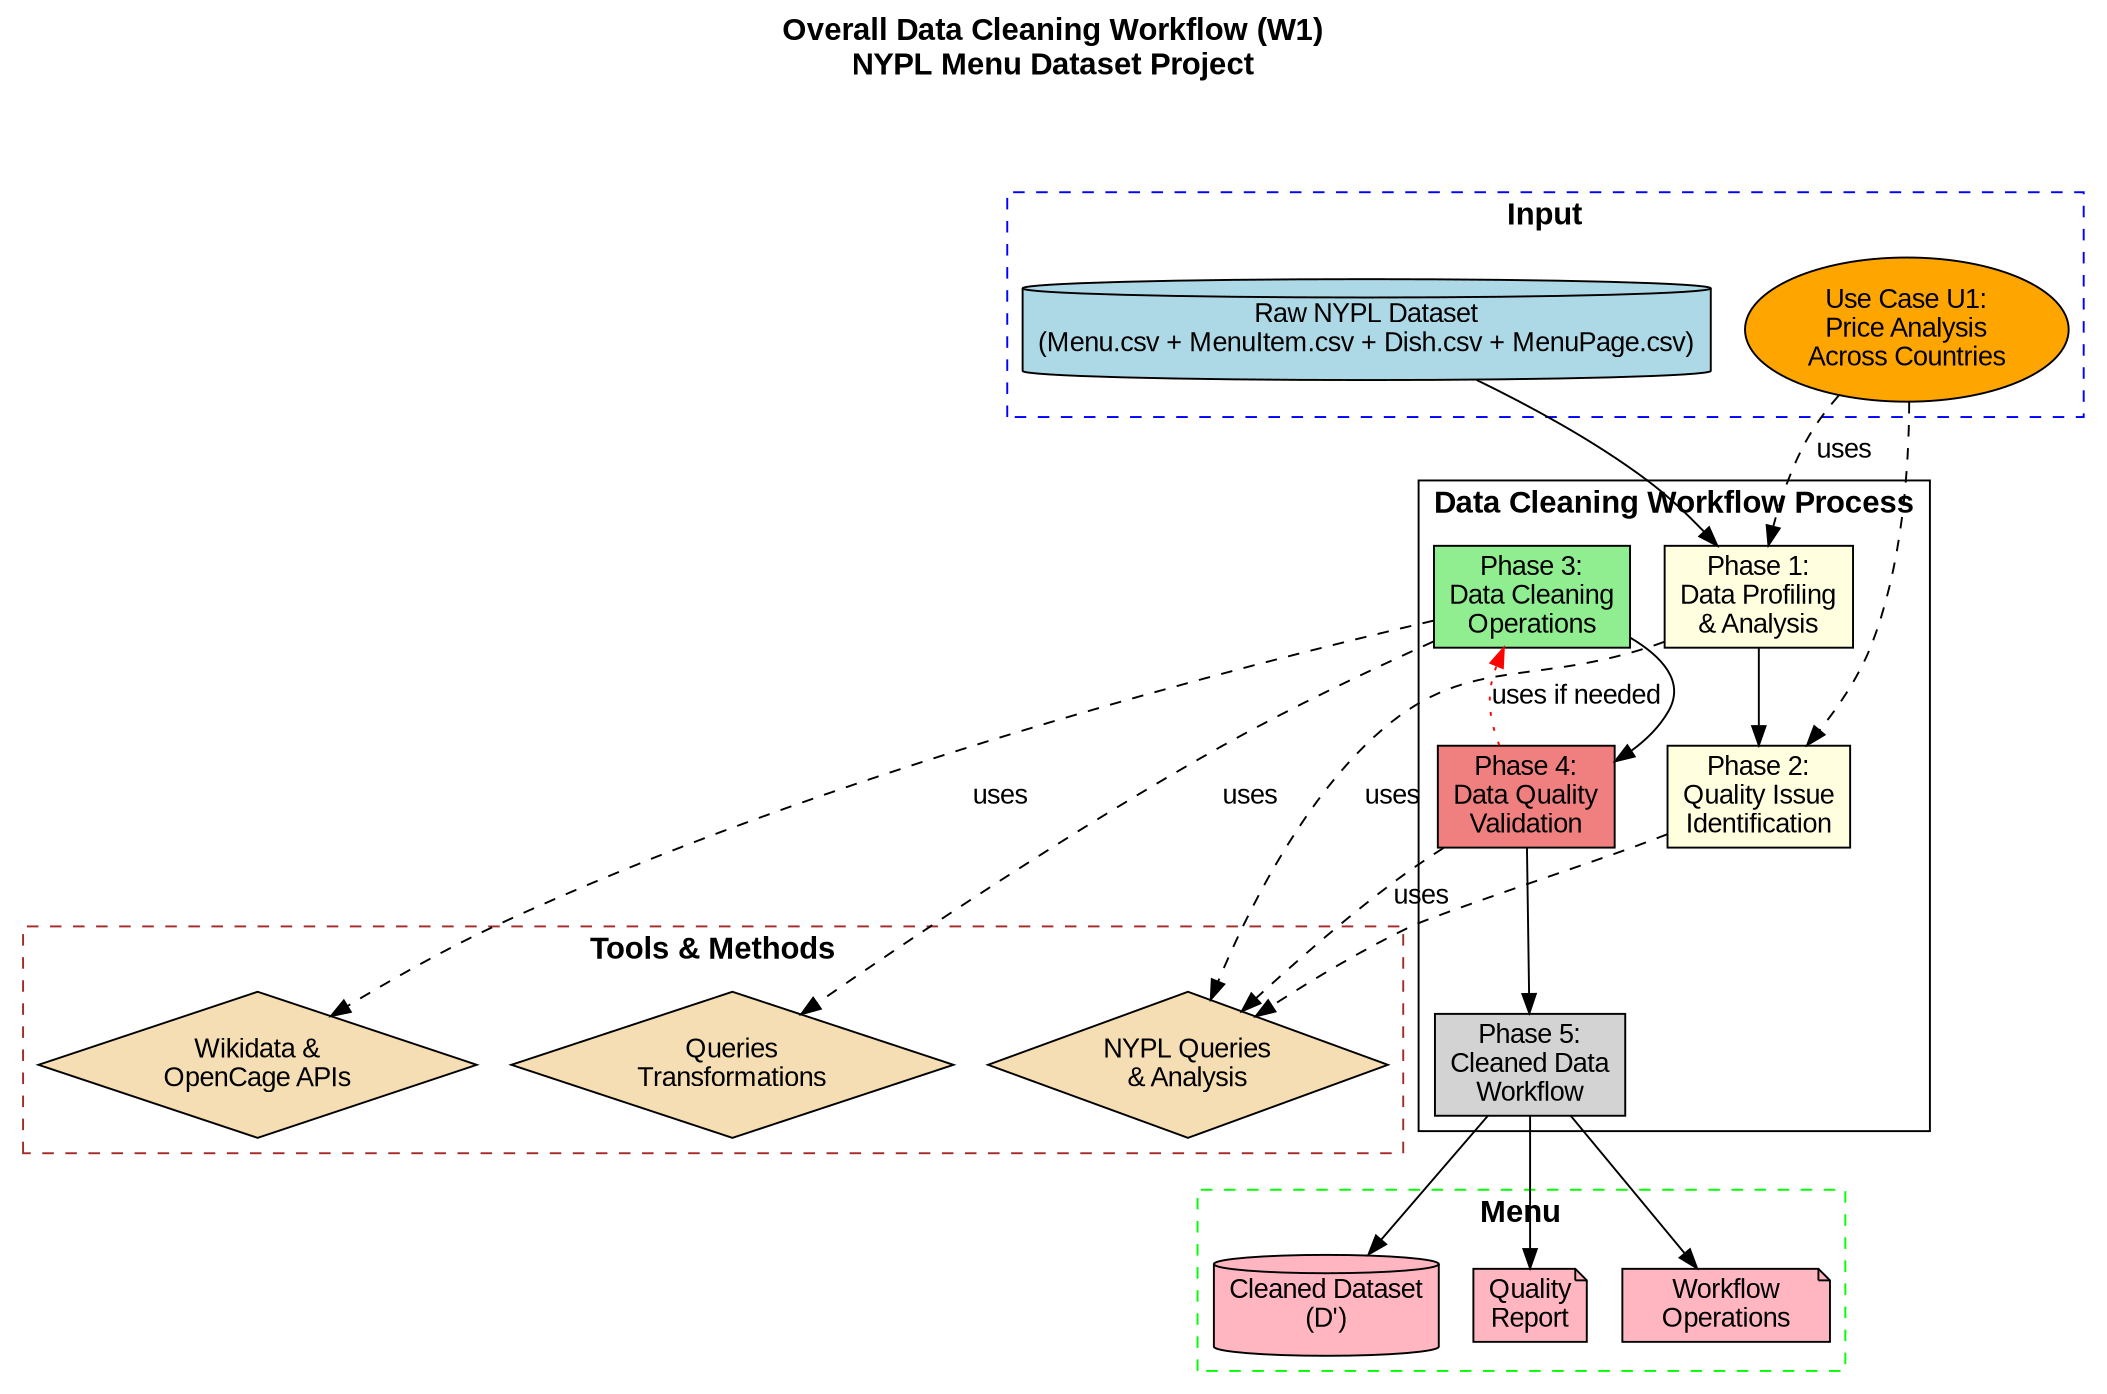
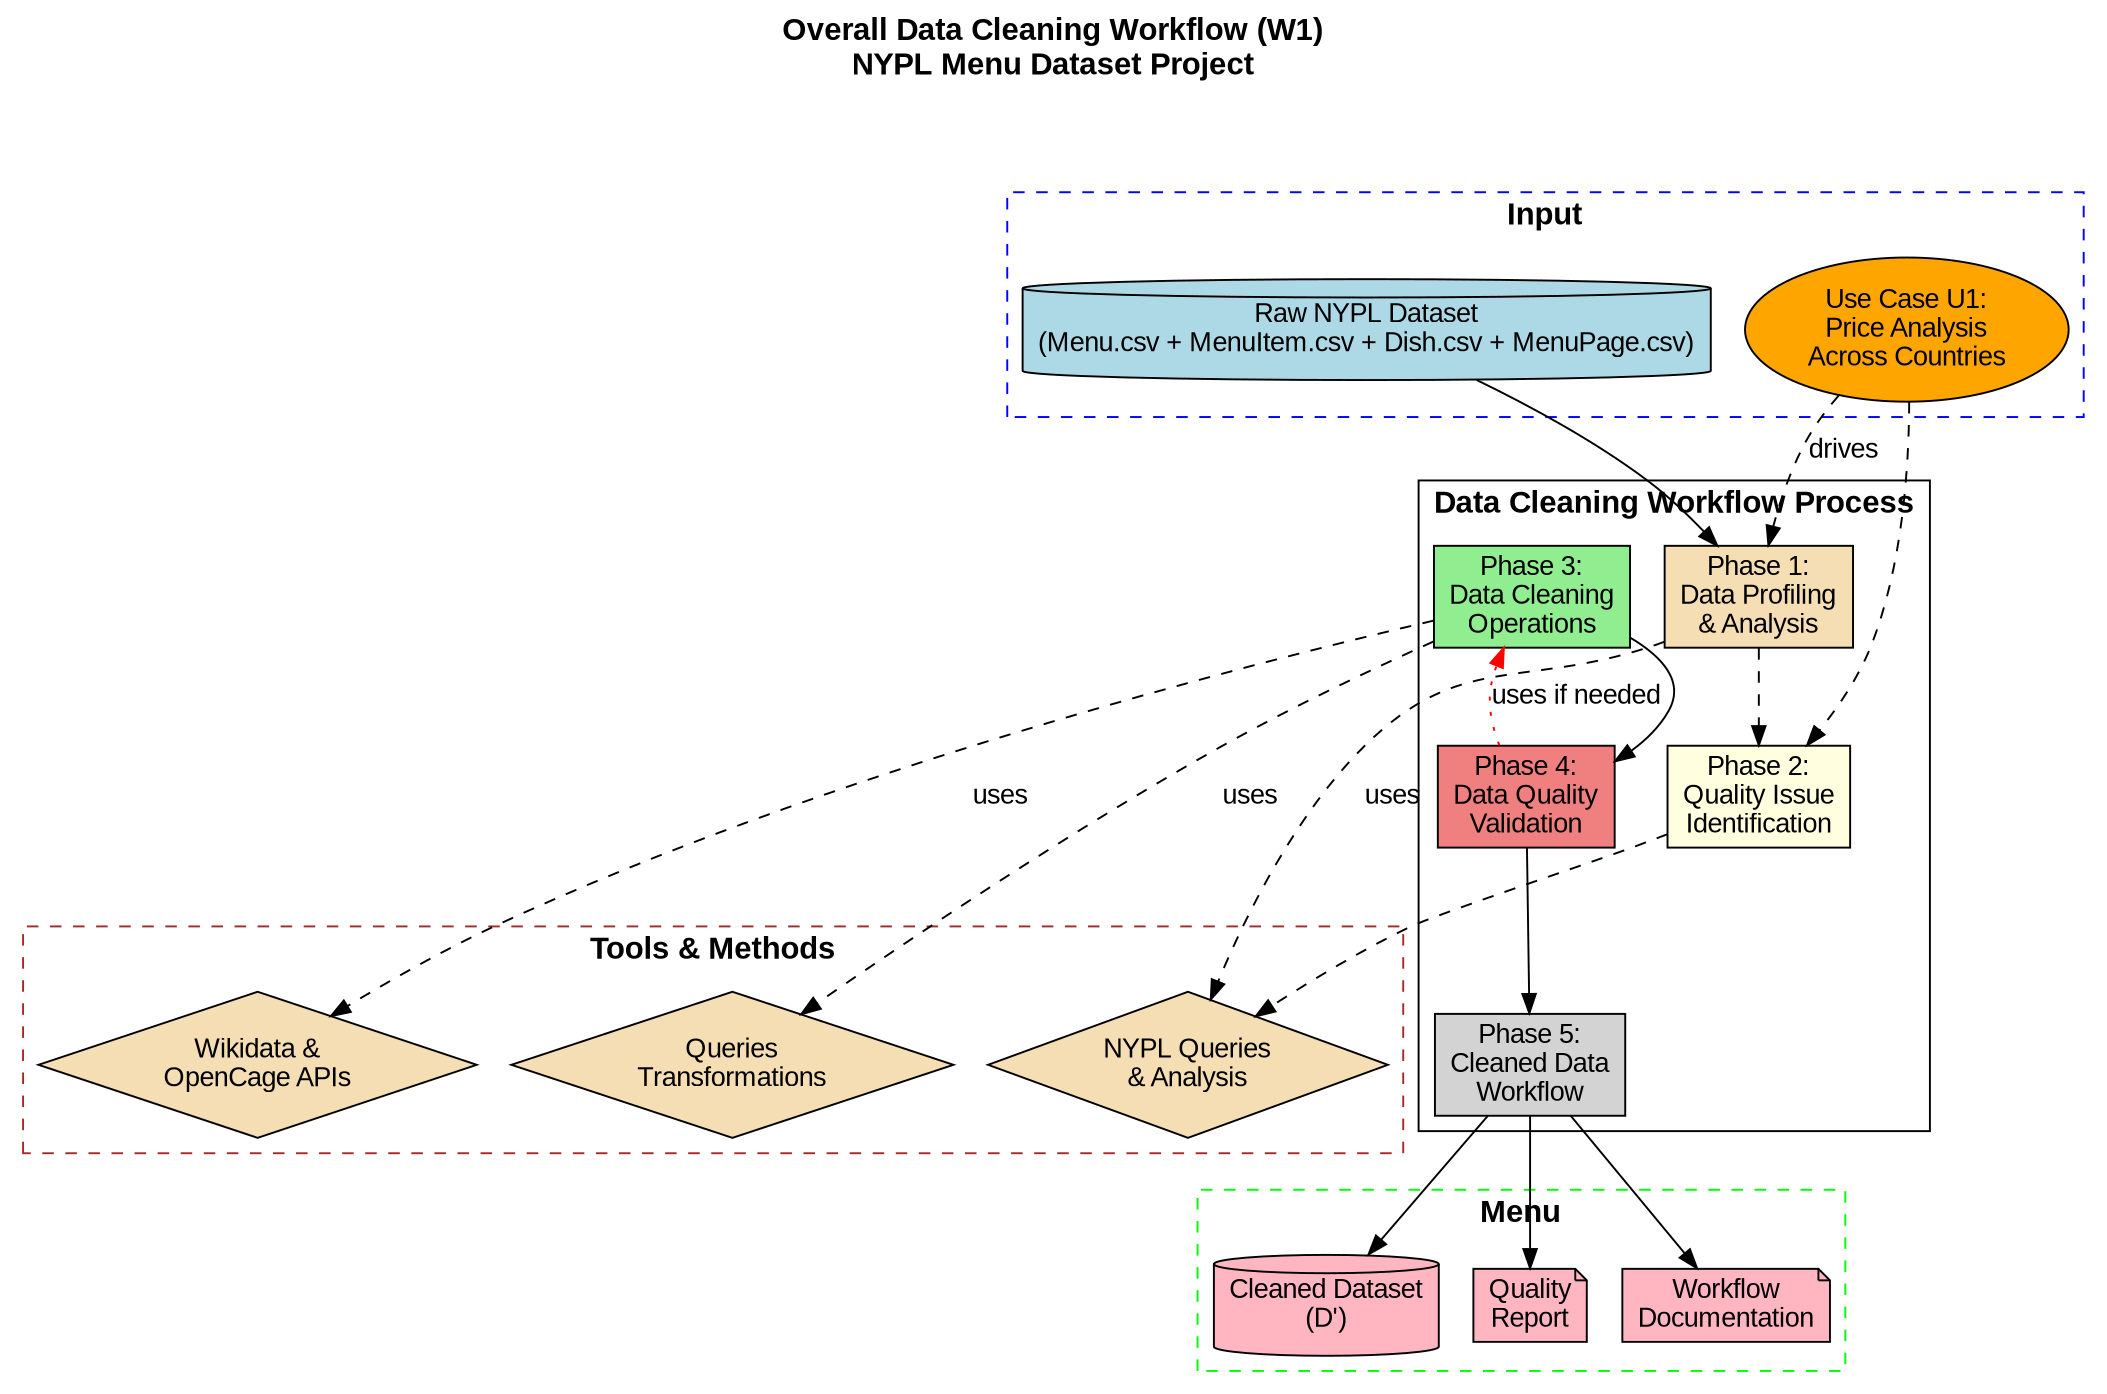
edge "Use Case U1: Price Analysis Across Countries" -> "Phase 1: Data Profiling & Analysis": label "uses" -> "drives"
node "Phase 1: Data Profiling & Analysis": fillcolor lightyellow -> wheat
edge "Phase 1: Data Profiling & Analysis" -> "Phase 2: Quality Issue Identification": style solid -> dashed
edge "Phase 4: Data Quality Validation" -> "NYPL Queries & Analysis": removed, label "uses"
node "Workflow Operations": label "Workflow Operations" -> "Workflow Documentation"
